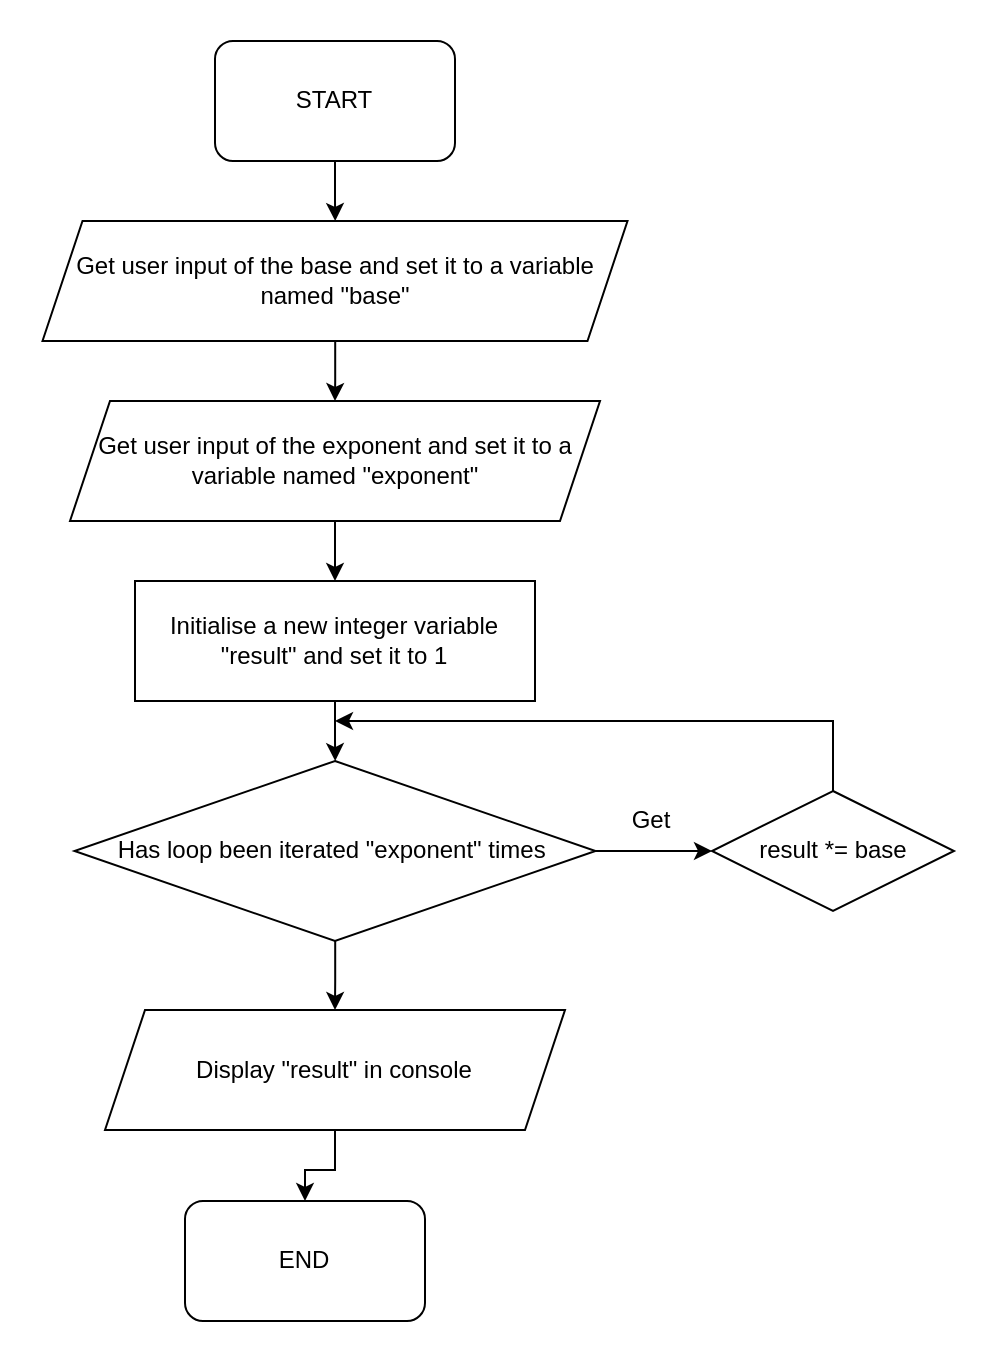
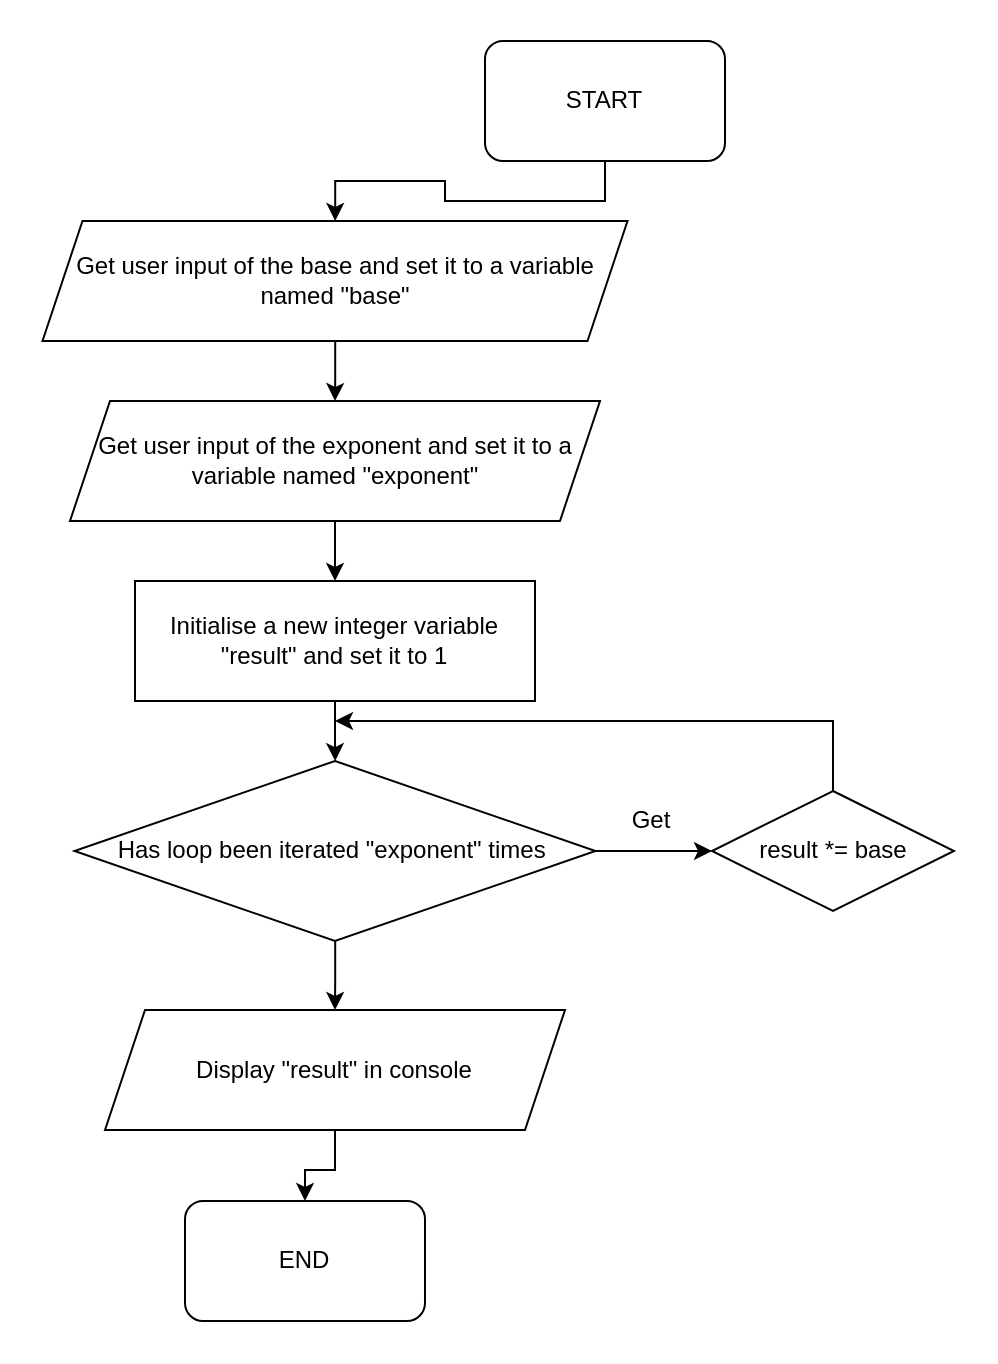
node "START": moved (335, 101) -> (605, 101)
